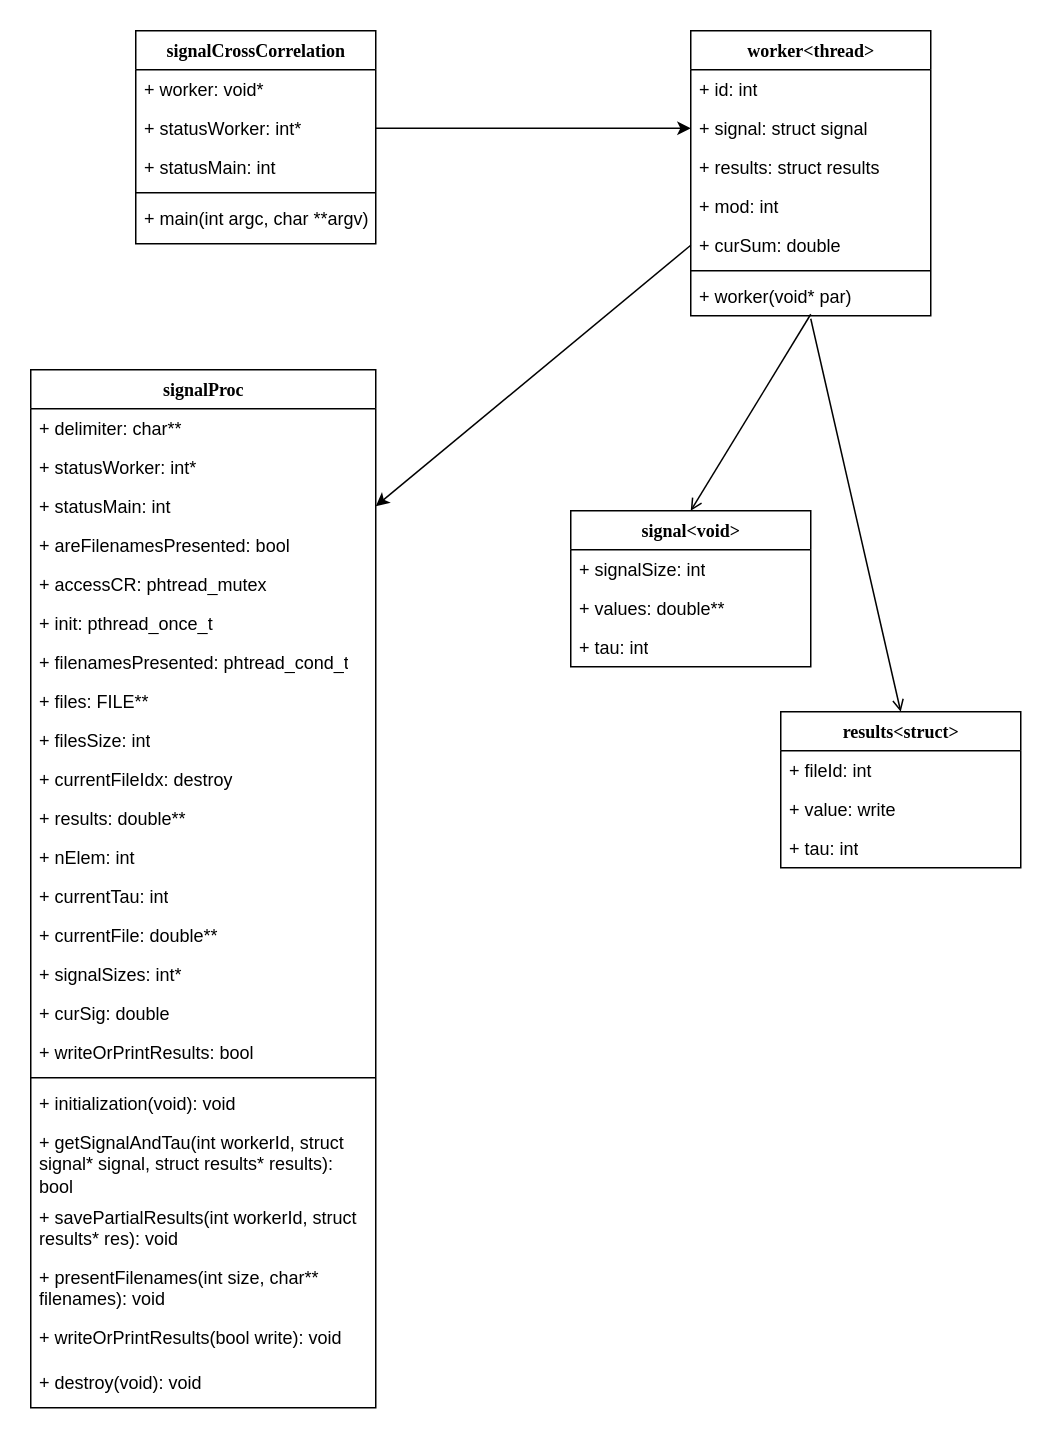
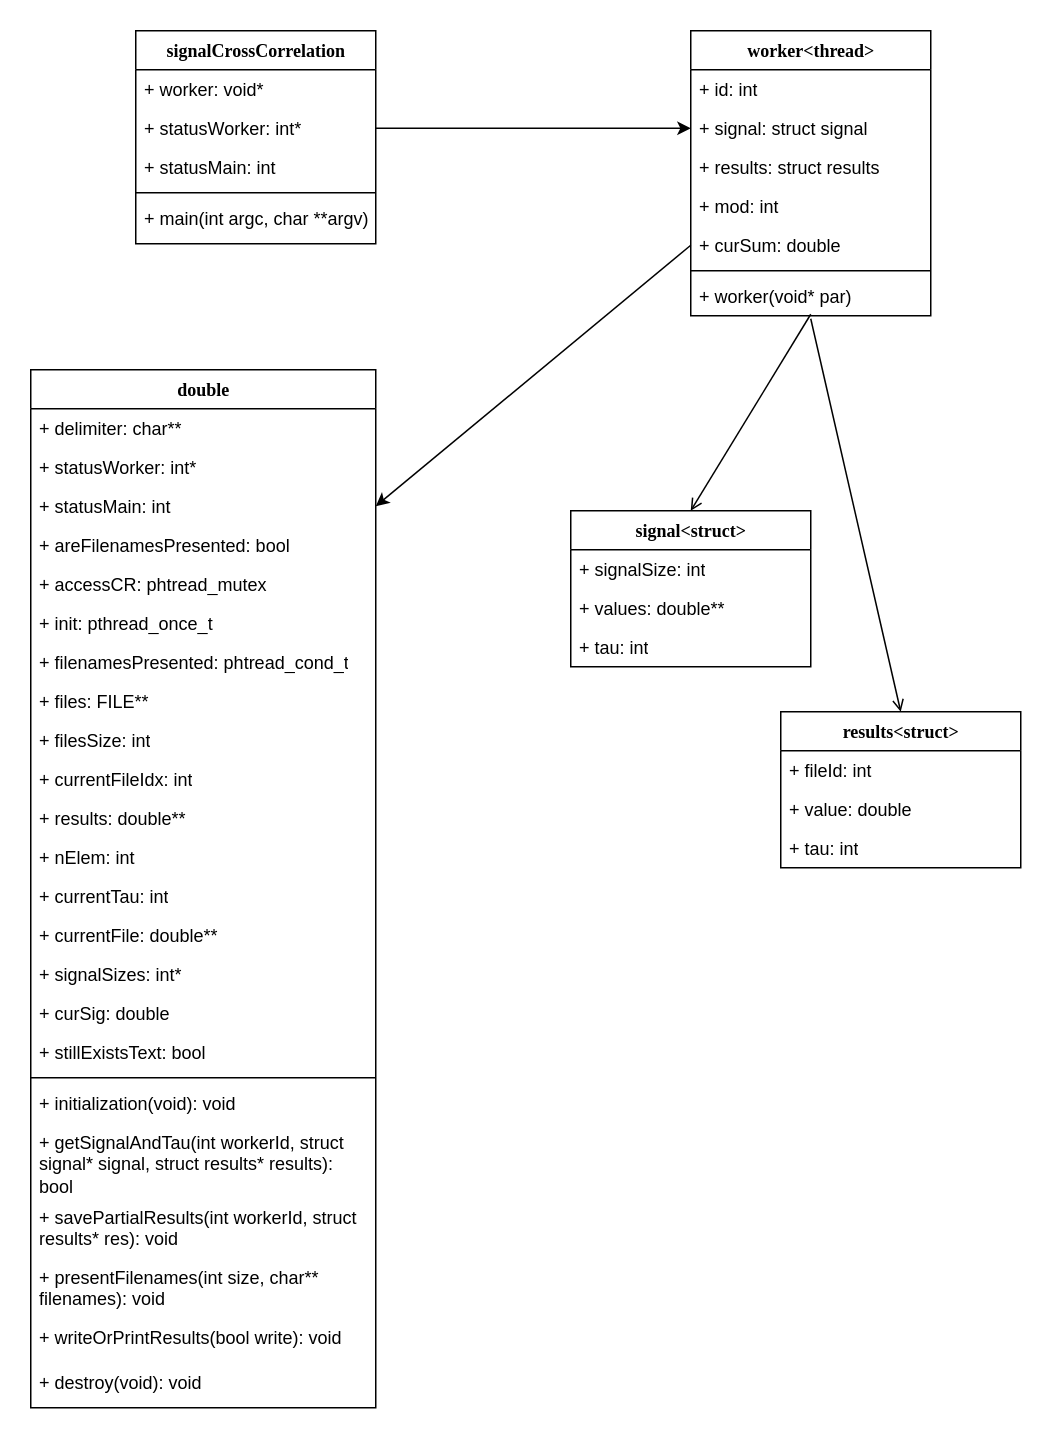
node "signalProc": label "signalProc" -> "double"
node "signal<void>": label "signal<void>" -> "signal<struct>"
node "+ currentFileIdx: destroy": label "+ currentFileIdx: destroy" -> "+ currentFileIdx: int"
node "+ value: write": label "+ value: write" -> "+ value: double"
node "+ writeOrPrintResults: bool": label "+ writeOrPrintResults: bool" -> "+ stillExistsText: bool"
